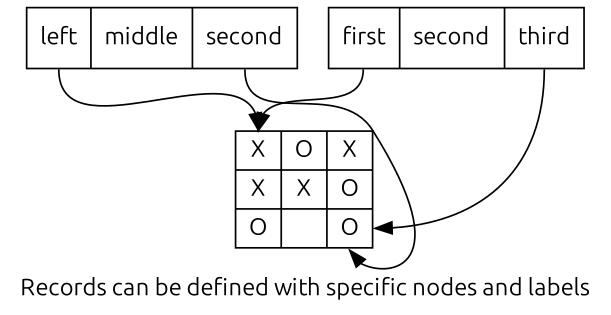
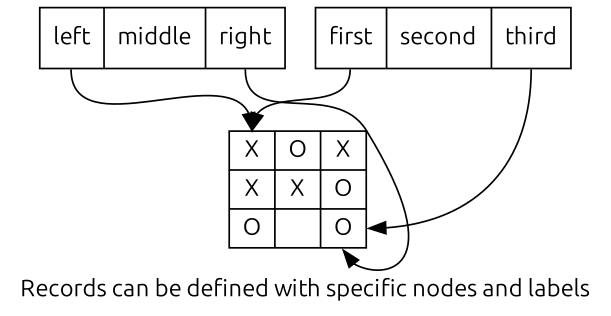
node "left": text "second" -> "right"
